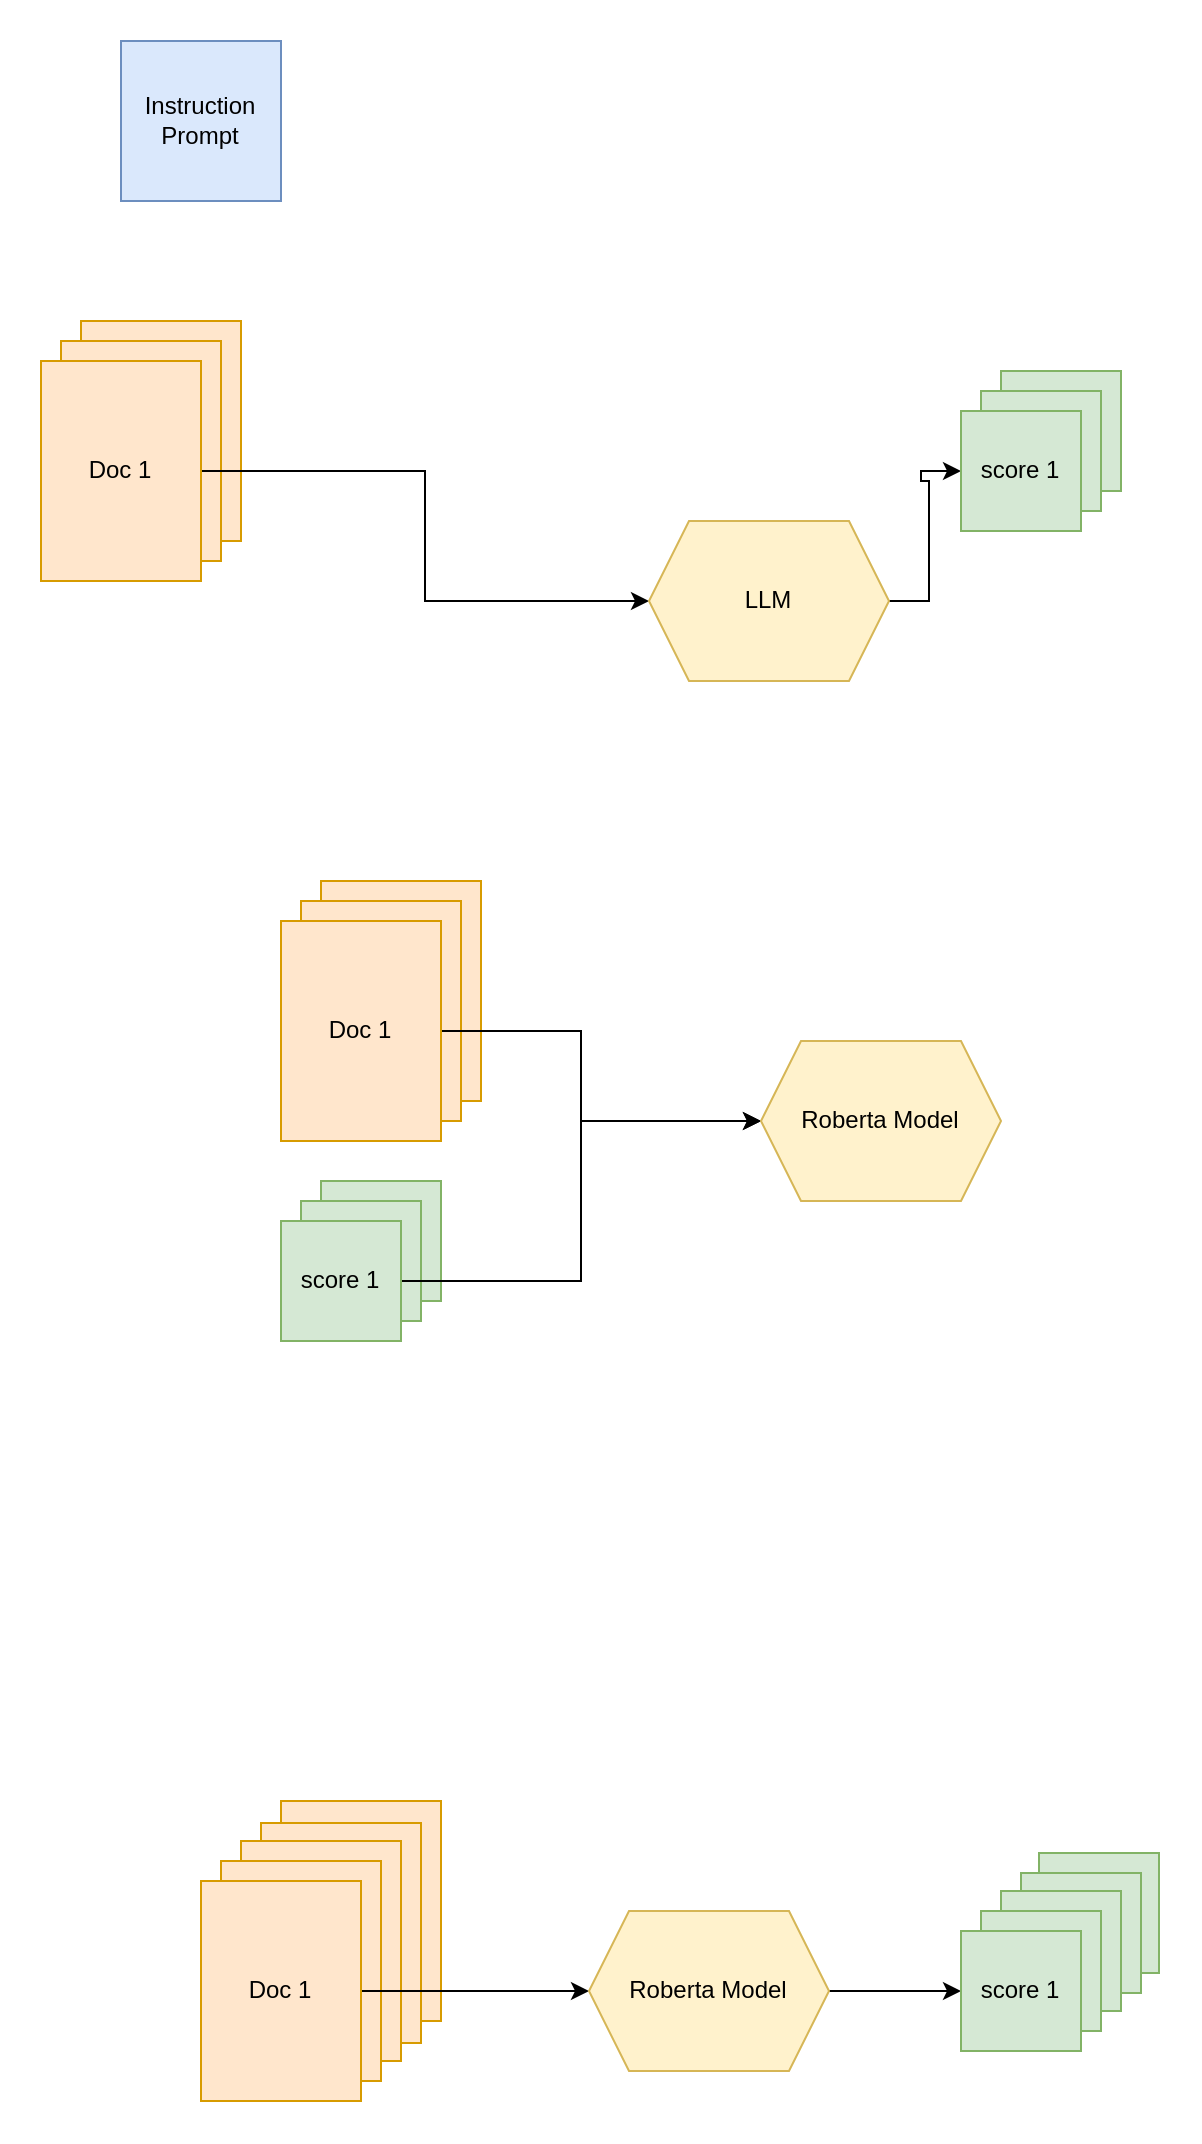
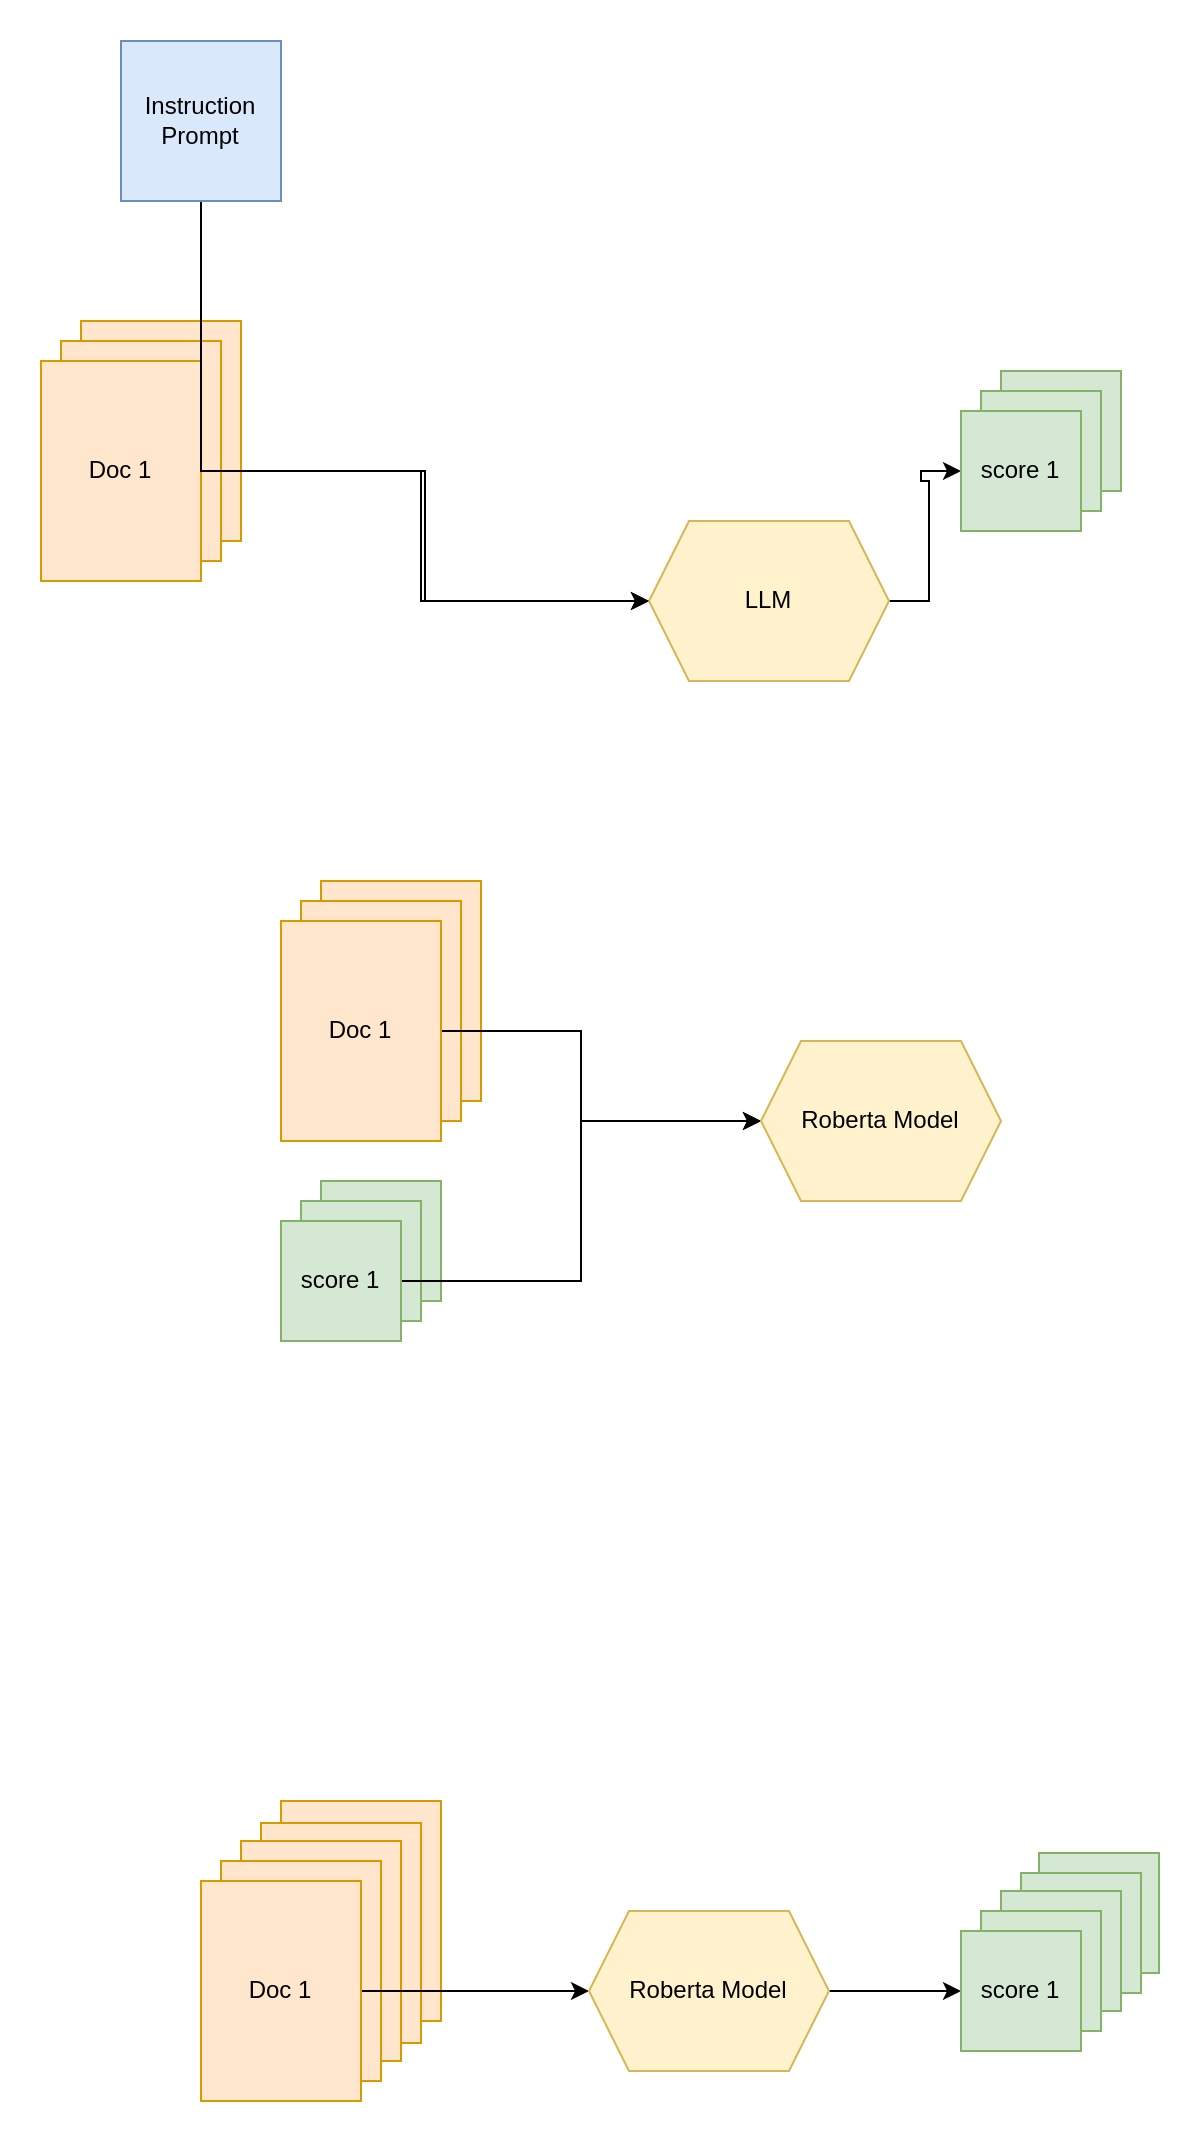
edge "Instruction Prompt" -> "LLM": added
